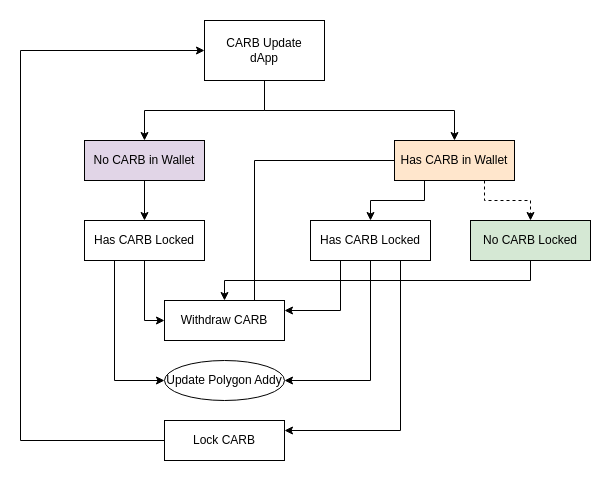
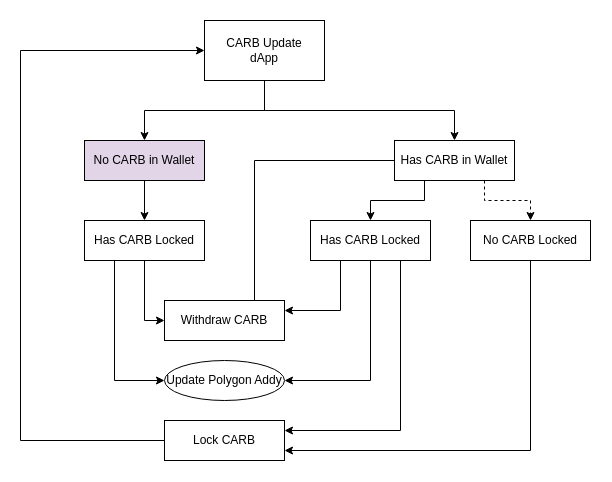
node "Has CARB in Wallet": fillcolor #ffe6cc -> #ffffff
node "No CARB Locked": fillcolor #d5e8d4 -> #ffffff
edge "No CARB Locked" -> "Withdraw CARB": now "No CARB Locked" -> "Lock CARB"
